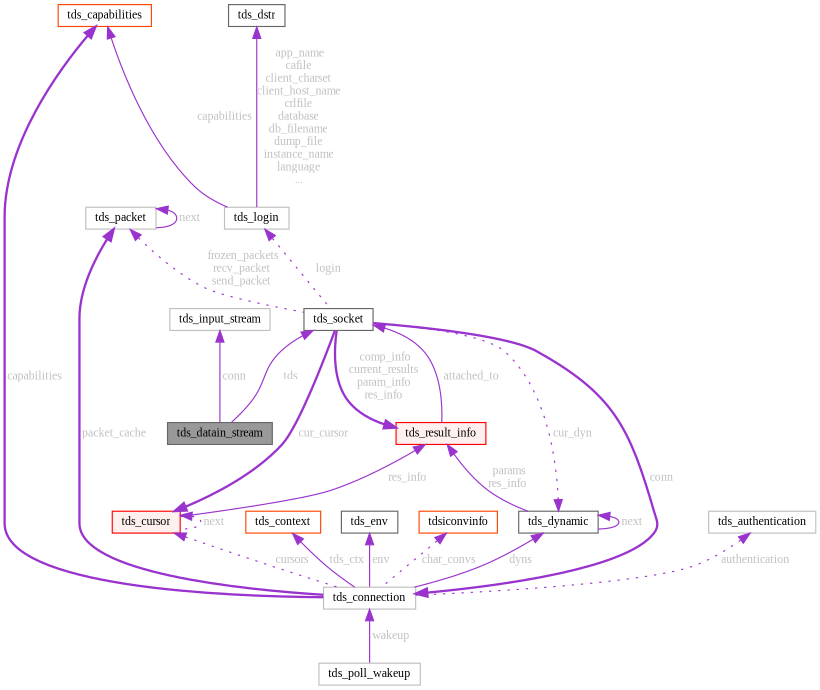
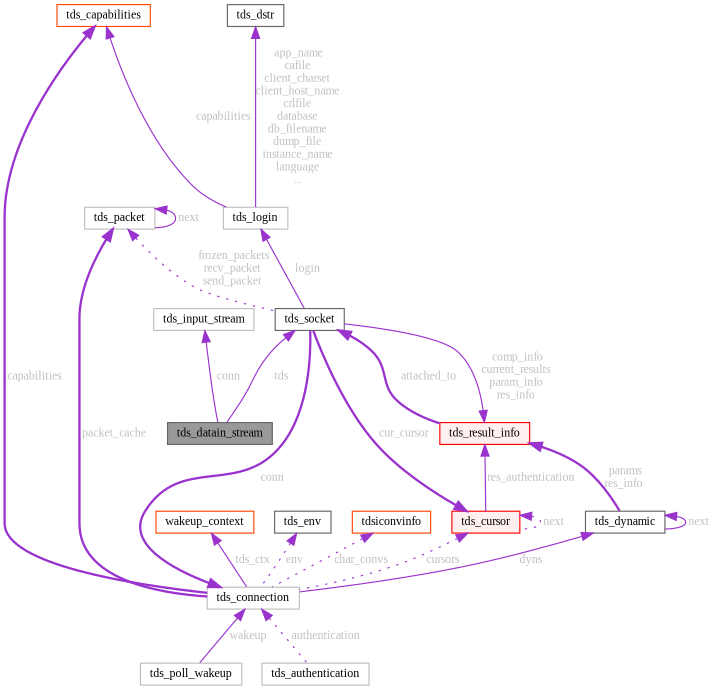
edge "tds_socket" -> "tds_login": style dotted -> solid
edge "tds_socket" -> "tds_dynamic": removed, label "cur_dyn"
edge "tds_result_info" -> "tds_socket": style solid -> bold
edge "tds_socket" -> "tds_result_info": style bold -> solid
edge "tds_cursor" -> "tds_result_info": label " res_info" -> " res_authentication"
edge "tds_dynamic" -> "tds_result_info": style solid -> bold
node "tds_context": label "tds_context" -> "wakeup_context"
edge "tds_connection" -> "tds_env": style solid -> dotted
edge "tds_connection" -> "tds_authentication": reversed
